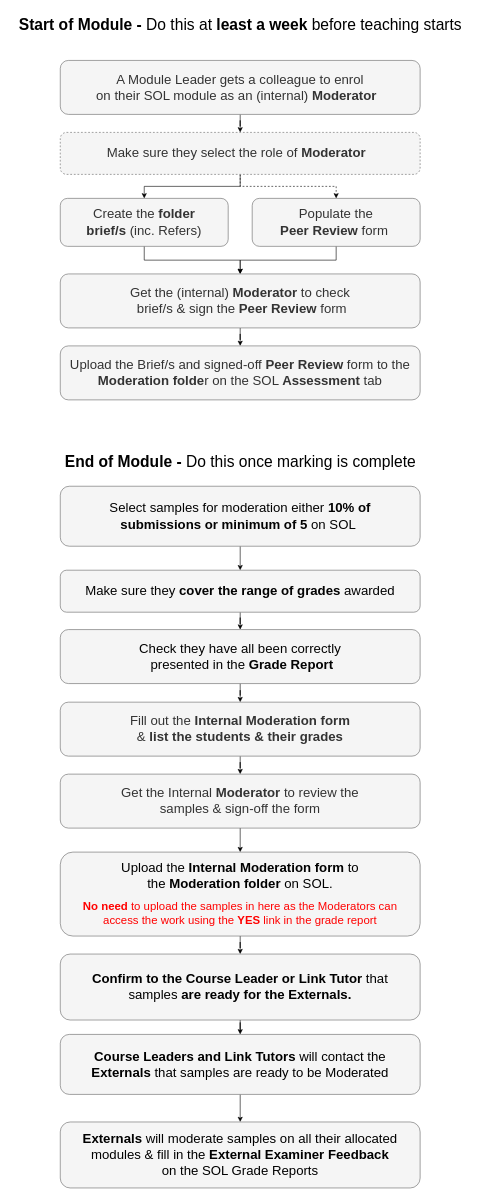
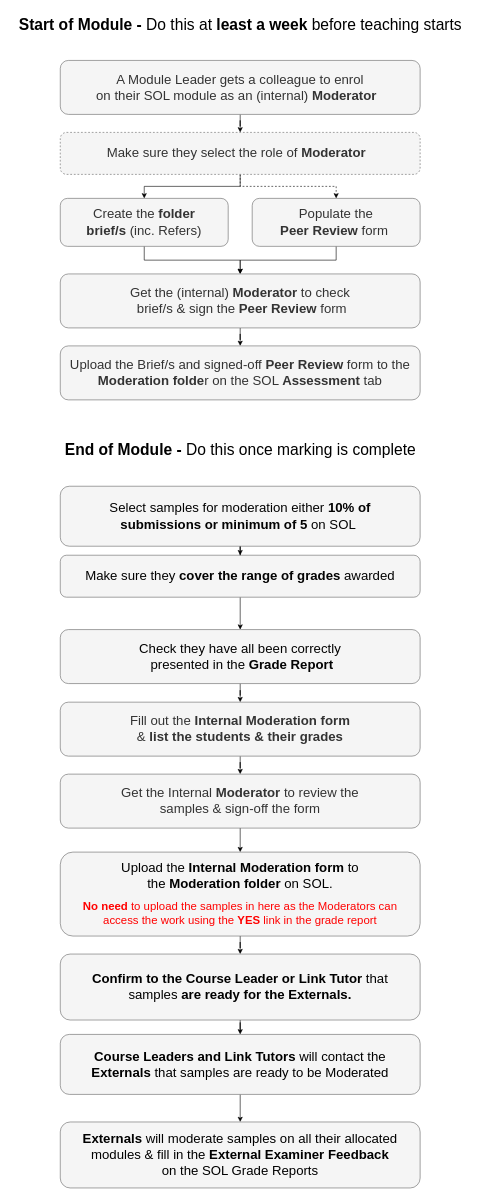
node "End of Module - Do this once marking is complete": moved (240, 462) -> (240, 450)
node "Make sure they cover the range of grades awarded": moved (240, 591) -> (240, 576)
